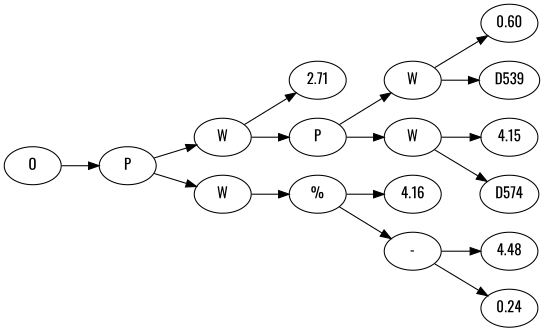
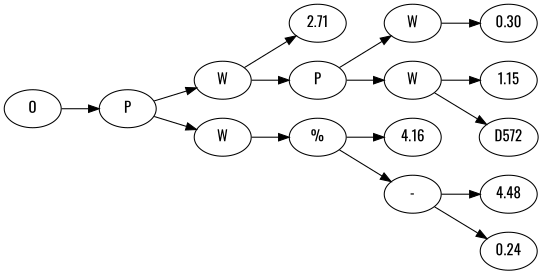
node "0.60": label "0.60" -> "0.30"
node "D539": removed
node "4.15": label "4.15" -> "1.15"
node "D574": label "D574" -> "D572"
